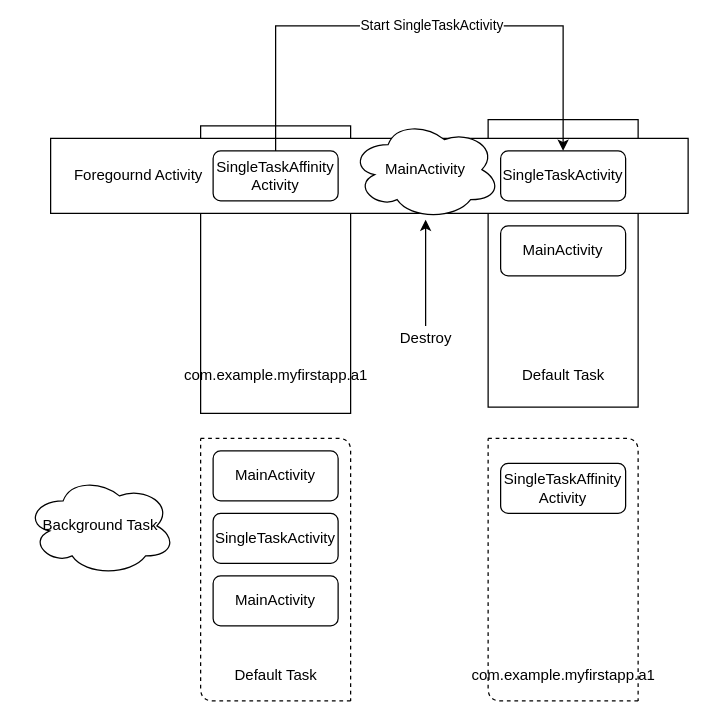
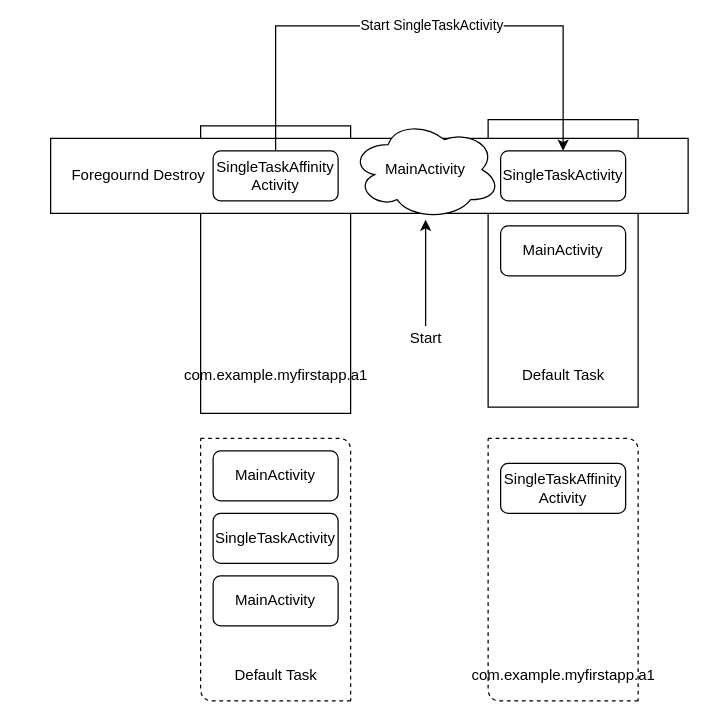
node "Foregournd Activity": label "Foregournd Activity" -> "Foregournd Destroy"
node "Destroy": label "Destroy" -> "Start"
node "Background Task": removed
